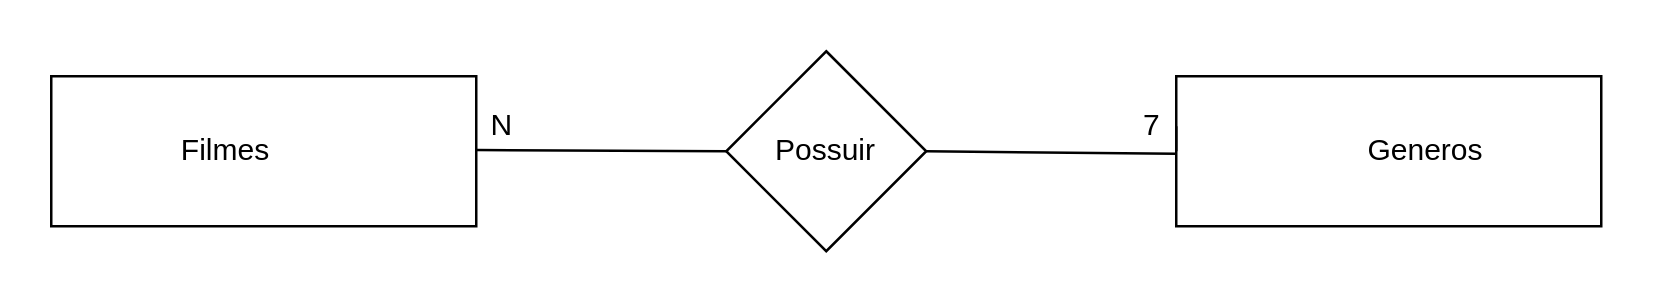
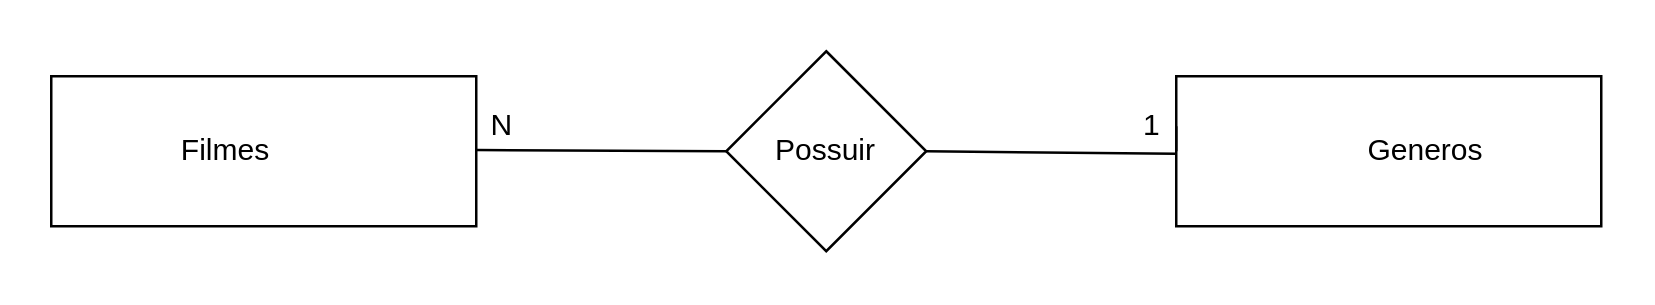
node "7": label "7" -> "1"
